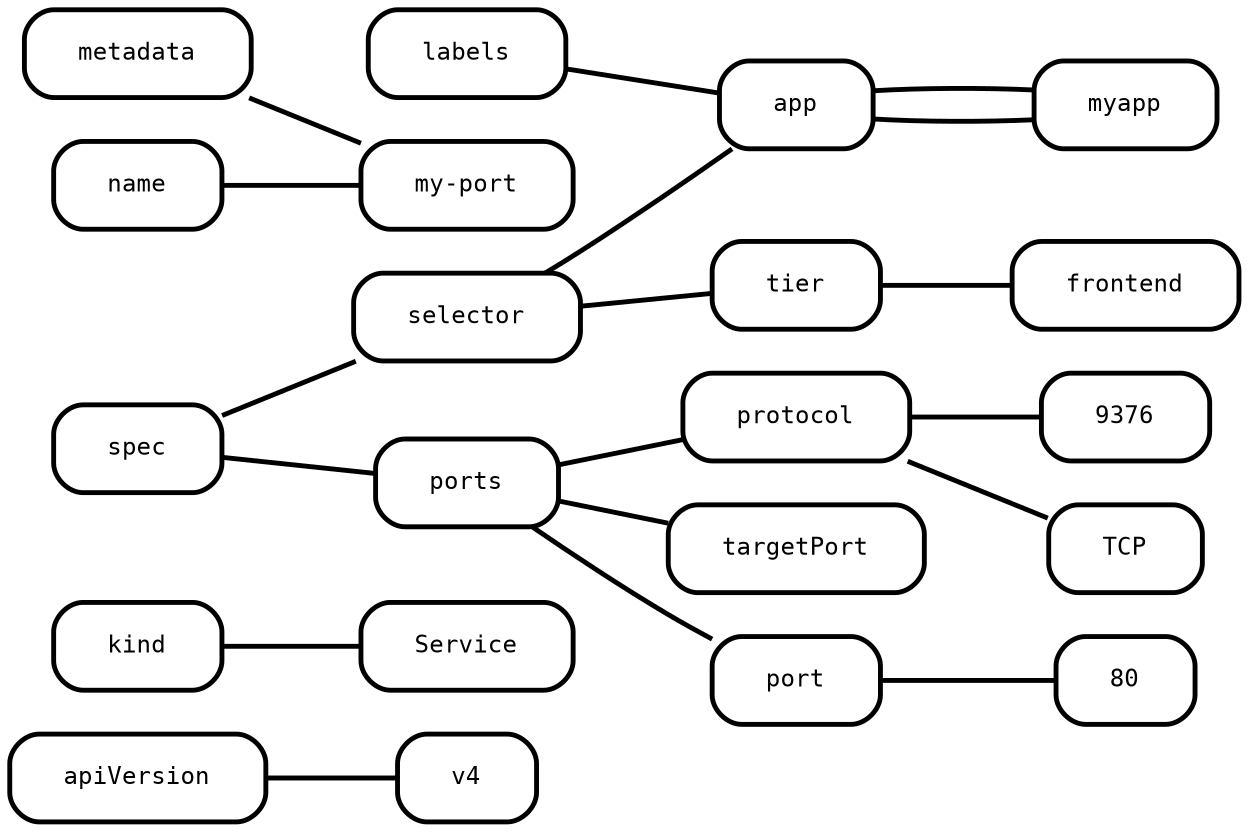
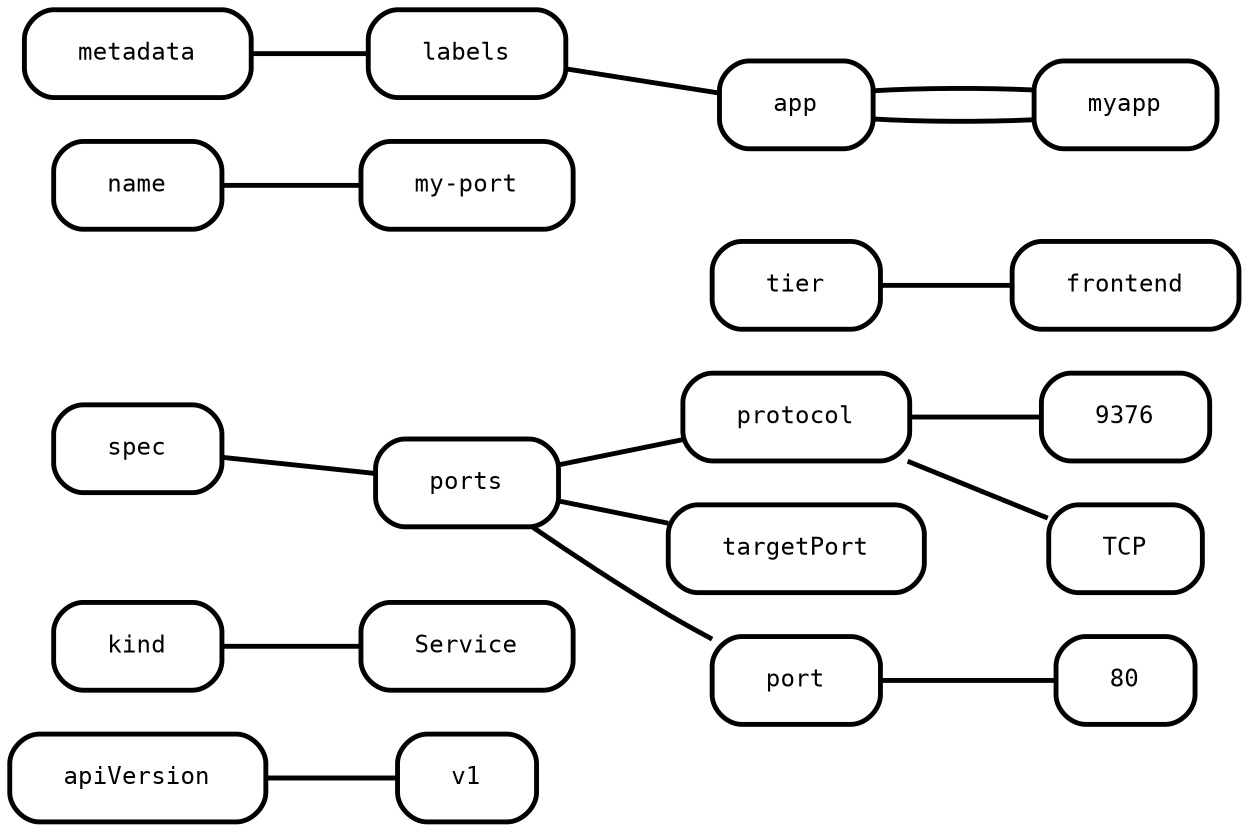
edge "metadata" -- "my-port": now "metadata" -- "labels"
node "selector": removed
node "v4": label "v4" -> "v1"
